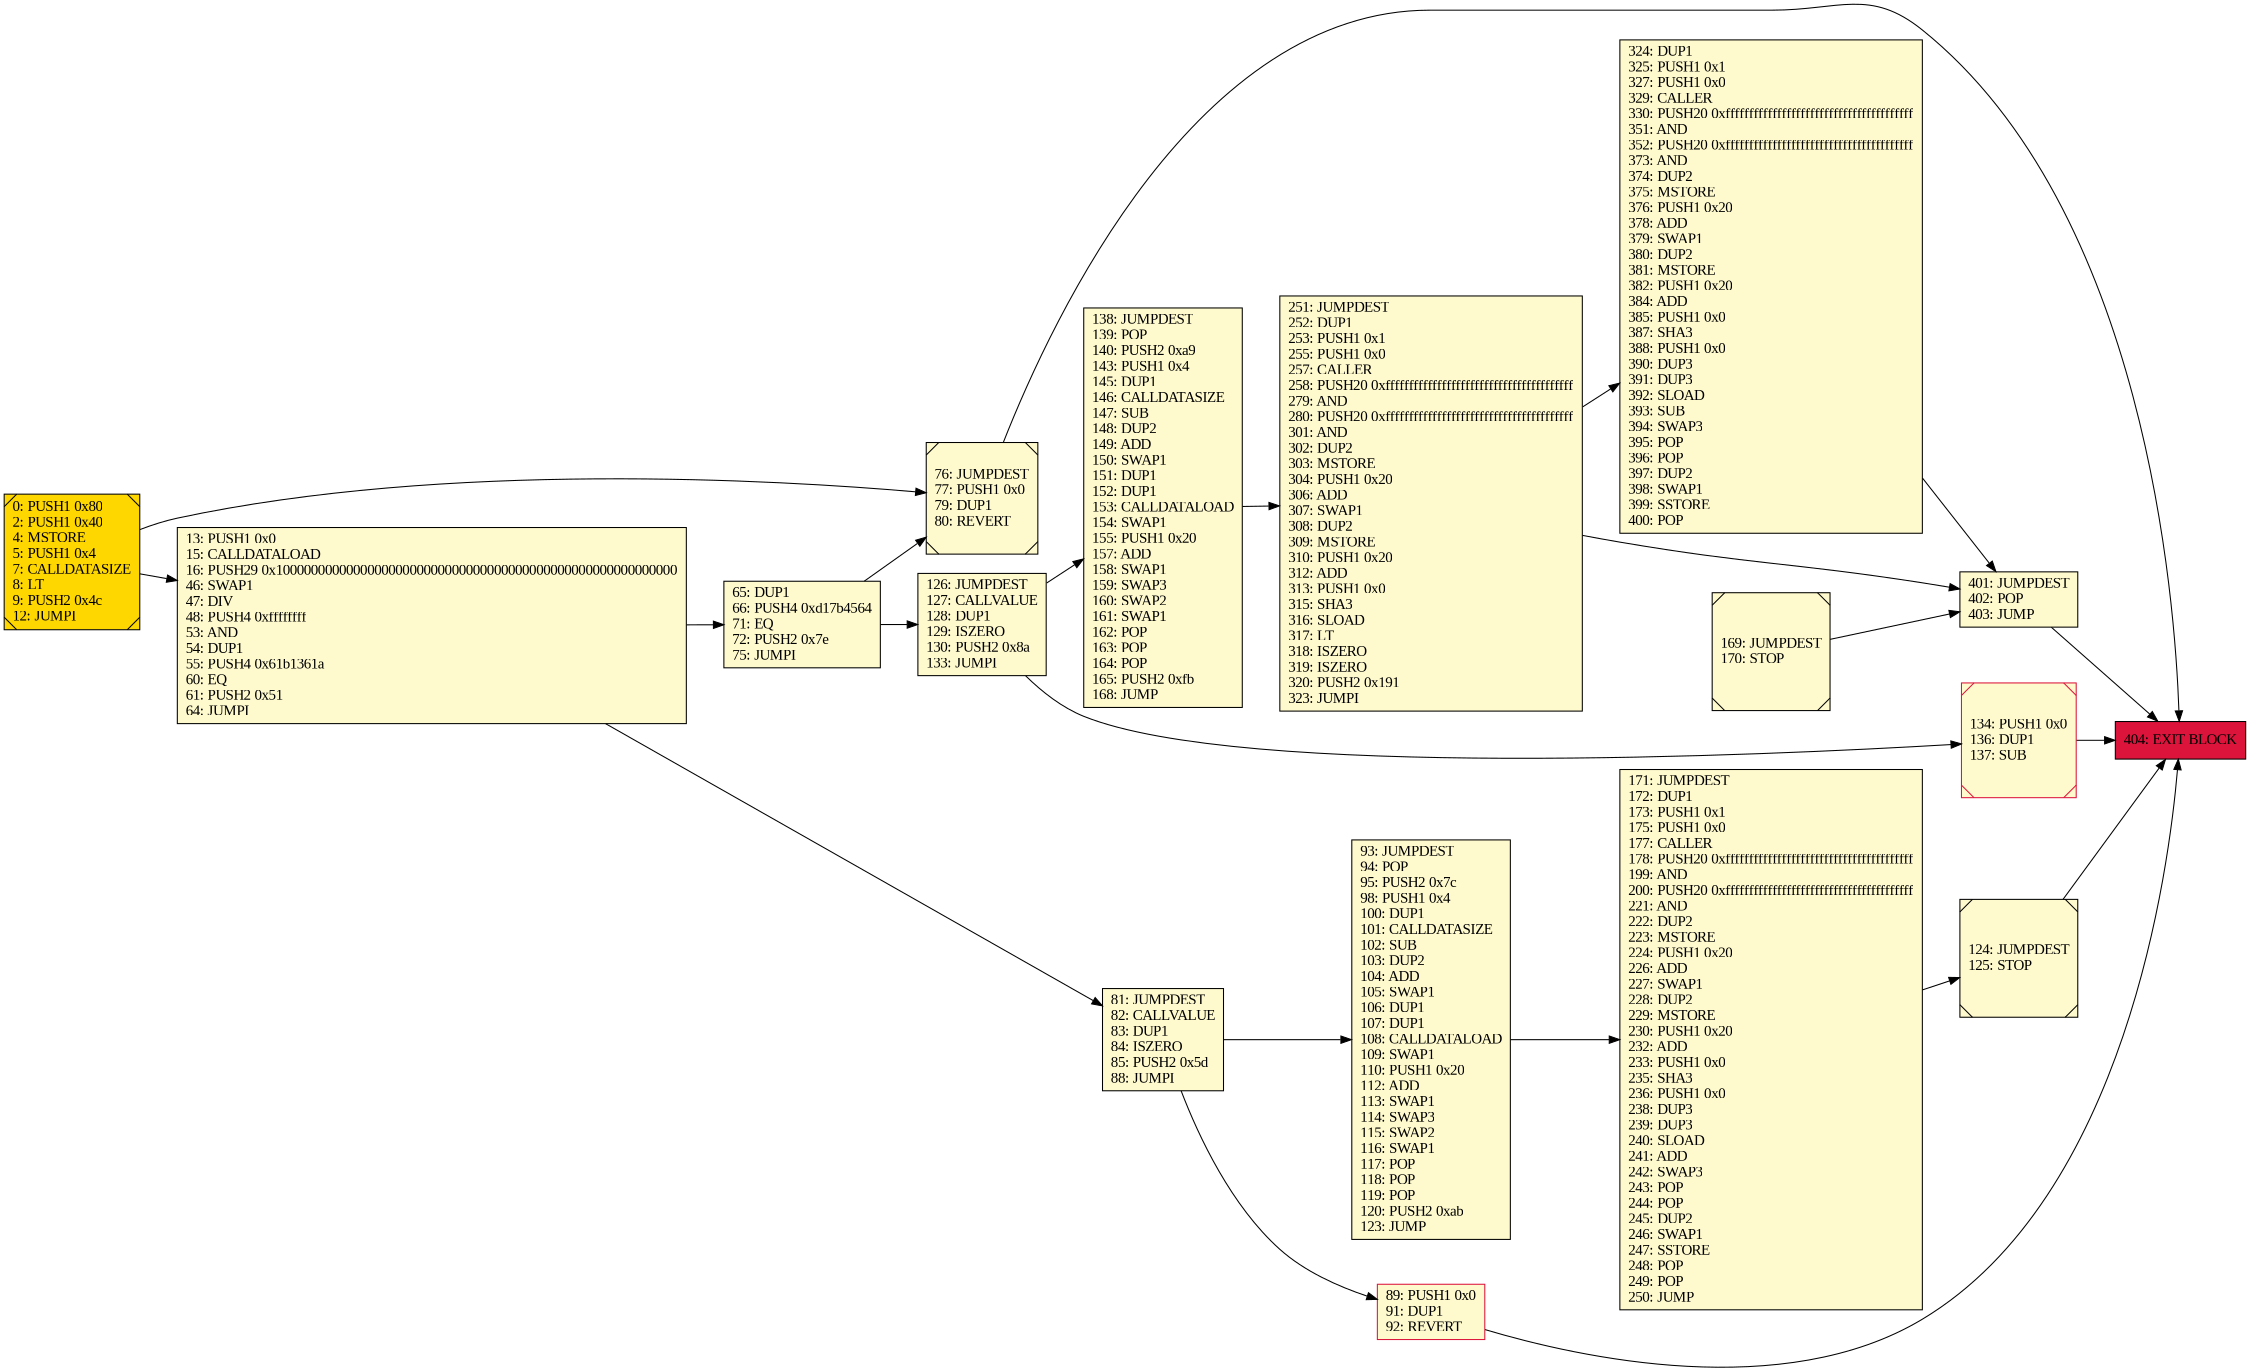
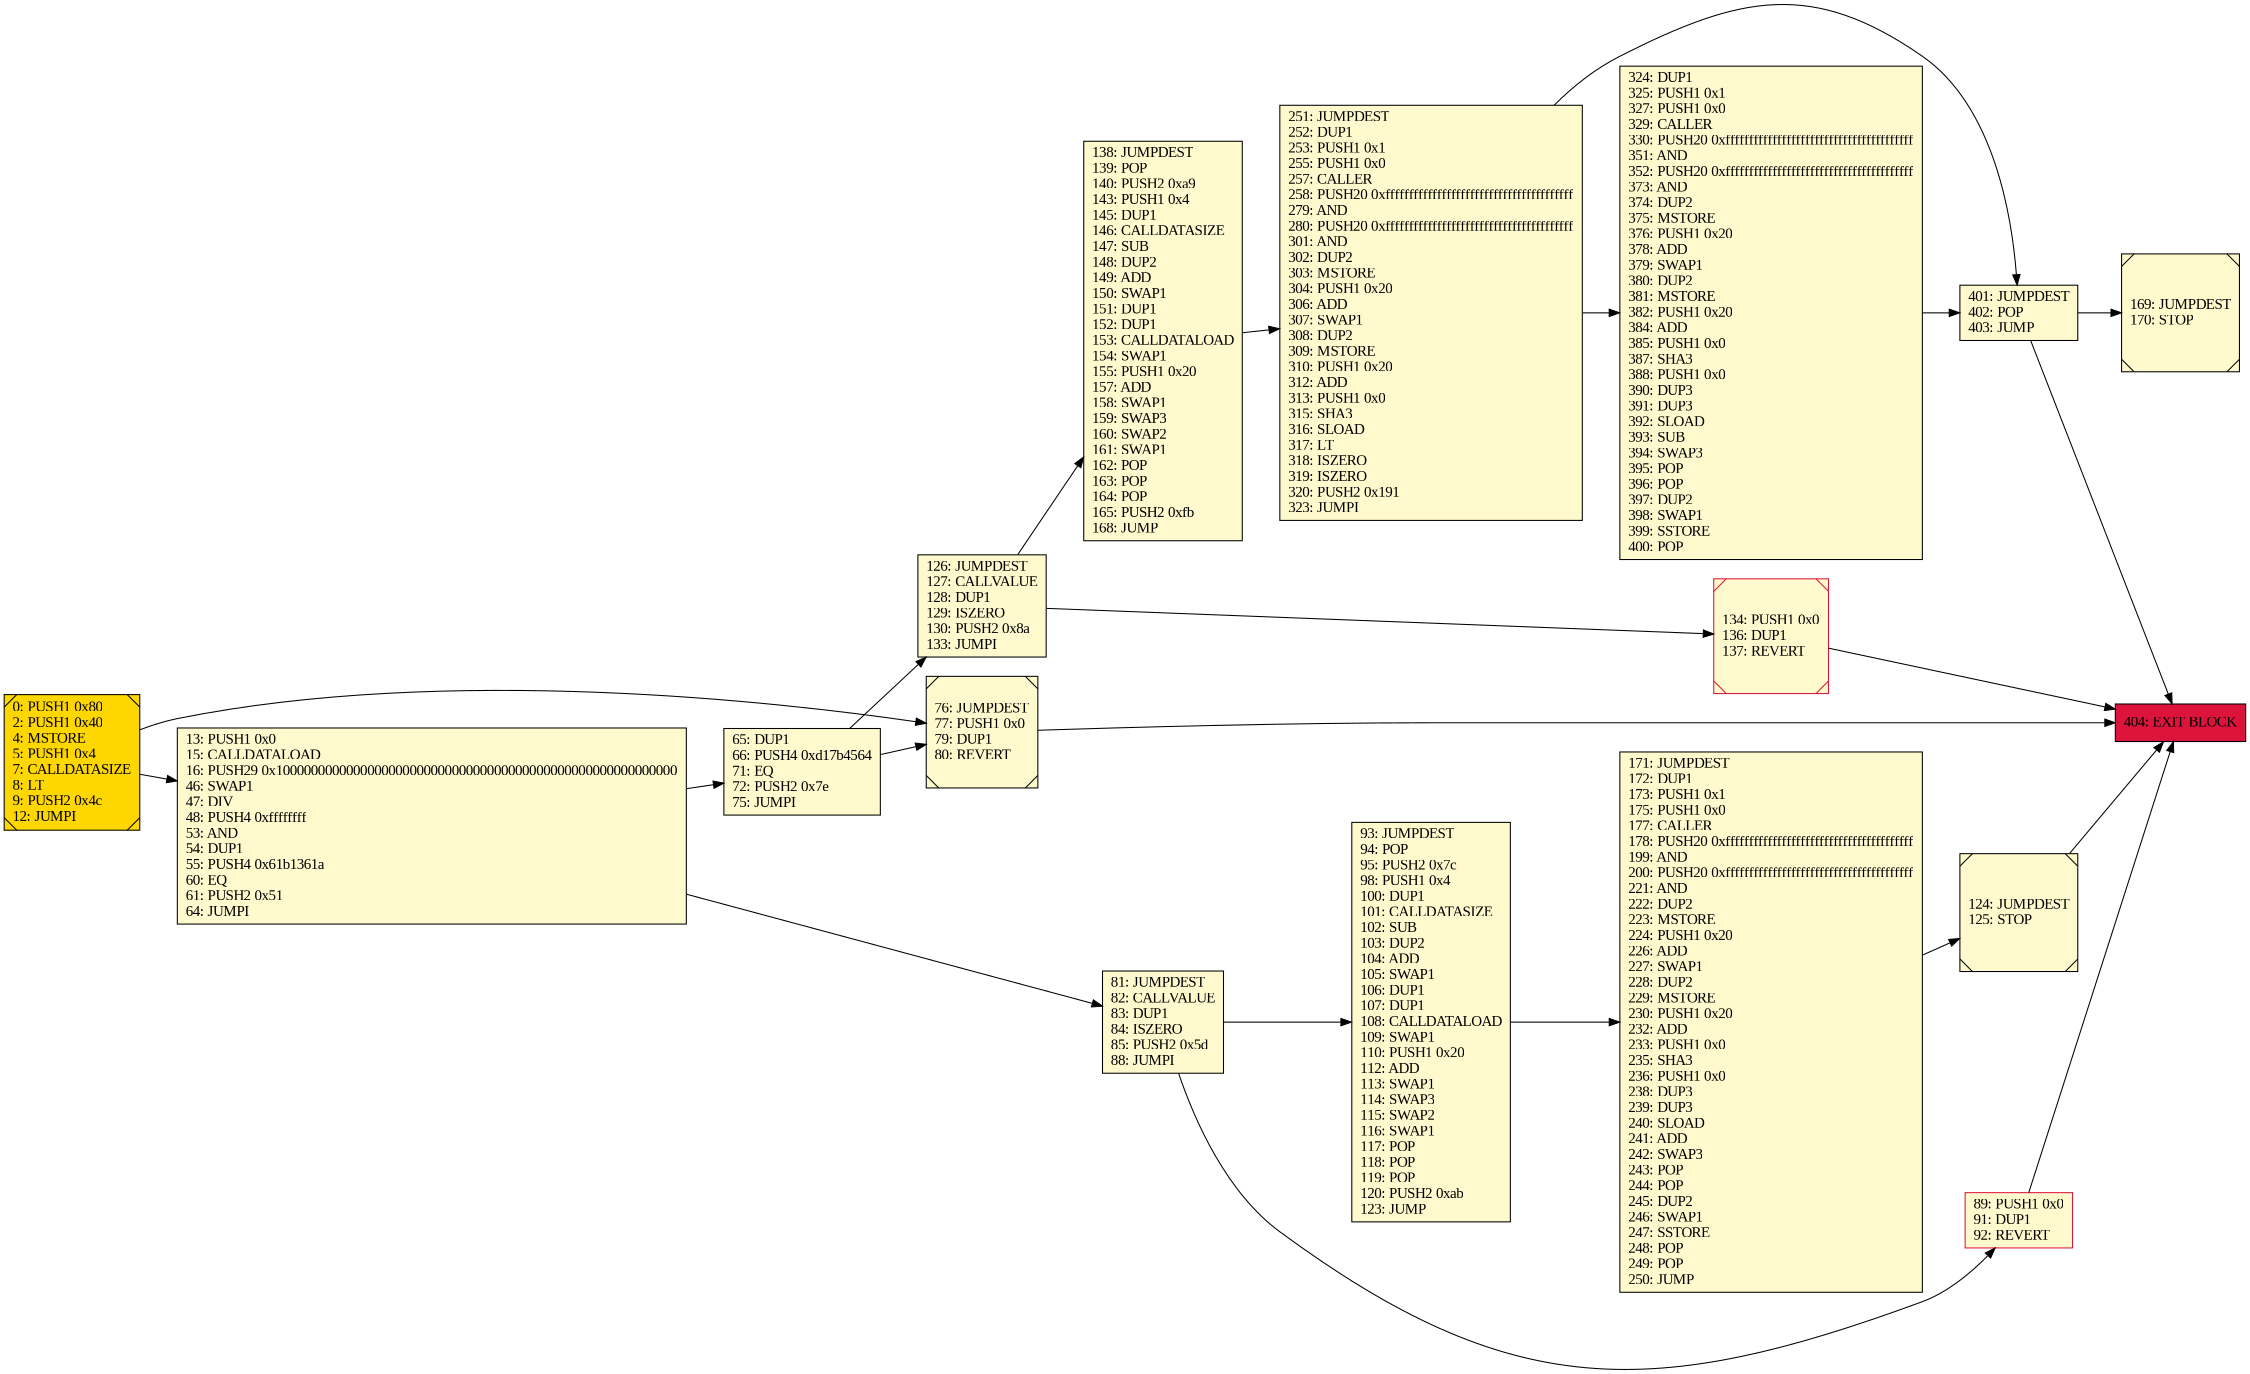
edge "169: JUMPDEST 170: STOP" -> "401: JUMPDEST 402: POP 403: JUMP": reversed
node "134: PUSH1 0x0 136: DUP1 137: SUB": label "134: PUSH1 0x0 136: DUP1 137: SUB" -> "134: PUSH1 0x0 136: DUP1 137: REVERT"
